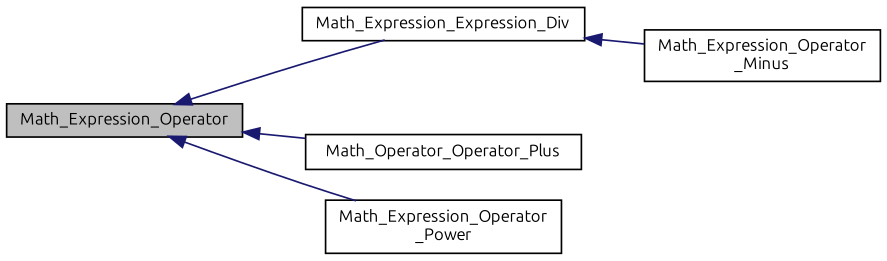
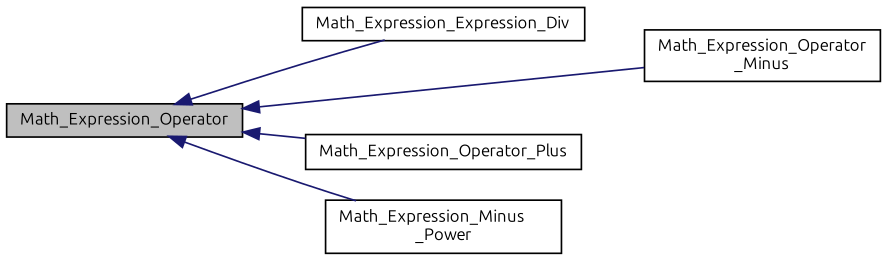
edge "Math_Expression_Operator _Minus" -> "Math_Expression_Expression_Div": now "Math_Expression_Operator _Minus" -> "Math_Expression_Operator"
node "Math_Operator_Operator_Plus": label "Math_Operator_Operator_Plus" -> "Math_Expression_Operator_Plus"
node "Math_Expression_Operator _Power": label "Math_Expression_Operator _Power" -> "Math_Expression_Minus _Power"
